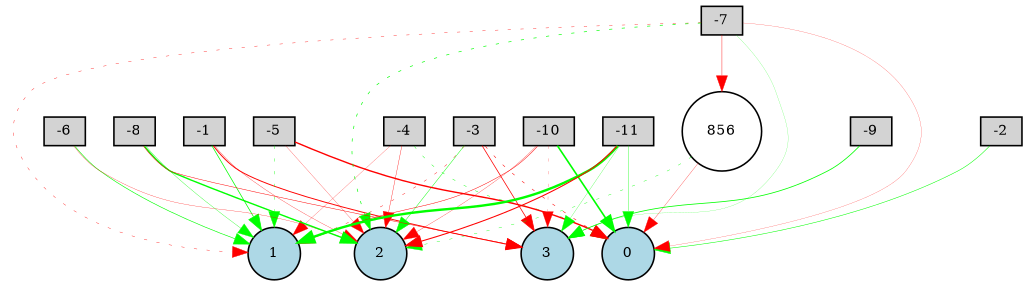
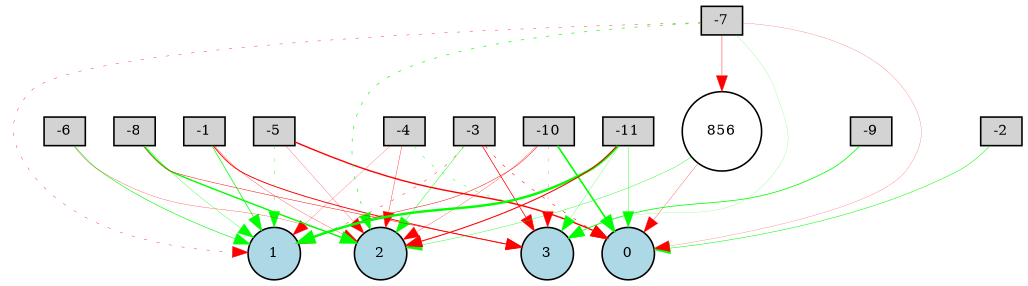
edge "856" -> "2": style dotted -> solid
